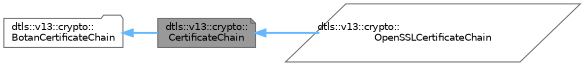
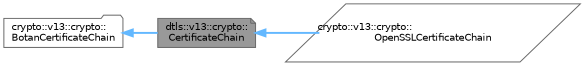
node "dtls::v13::crypto:: BotanCertificateChain": label "dtls::v13::crypto:: BotanCertificateChain" -> "crypto::v13::crypto:: BotanCertificateChain"
node "dtls::v13::crypto:: OpenSSLCertificateChain": label "dtls::v13::crypto:: OpenSSLCertificateChain" -> "crypto::v13::crypto:: OpenSSLCertificateChain"
